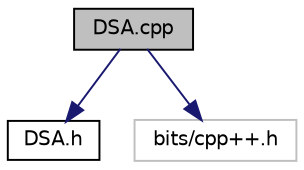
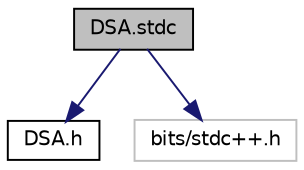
node "DSA.cpp": label "DSA.cpp" -> "DSA.stdc"
node "bits/cpp++.h": label "bits/cpp++.h" -> "bits/stdc++.h"
